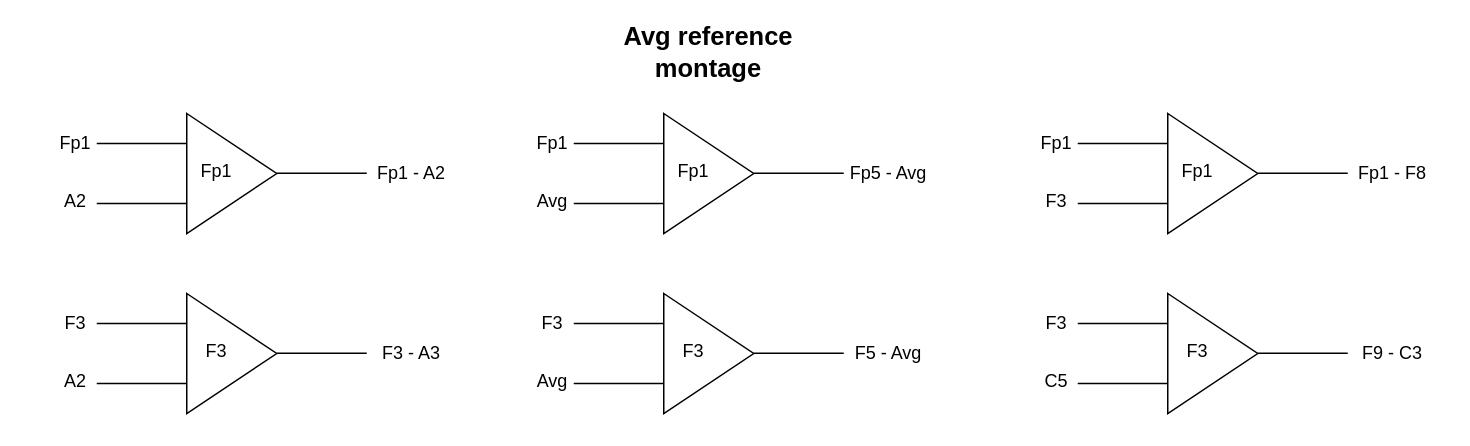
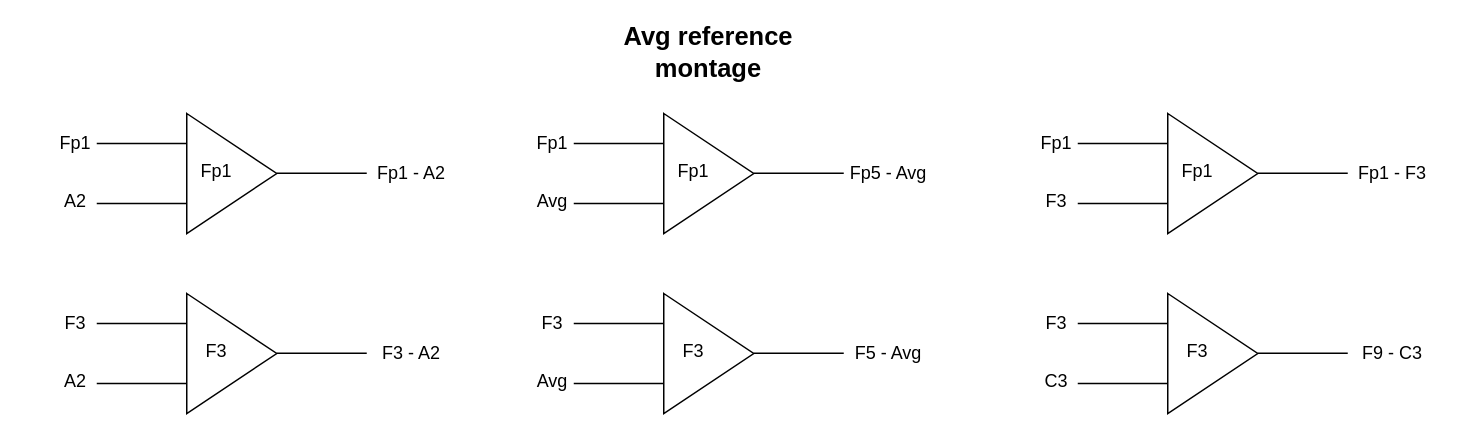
node "Fp1 - F8": label "Fp1 - F8" -> "Fp1 - F3"
node "F3 - A3": label "F3 - A3" -> "F3 - A2"
node "C5": label "C5" -> "C3"
